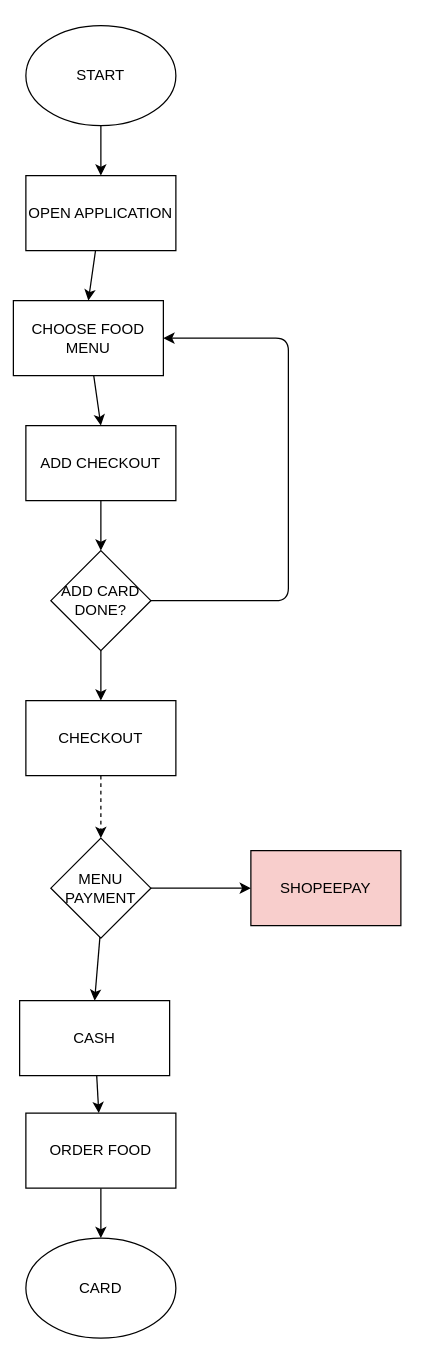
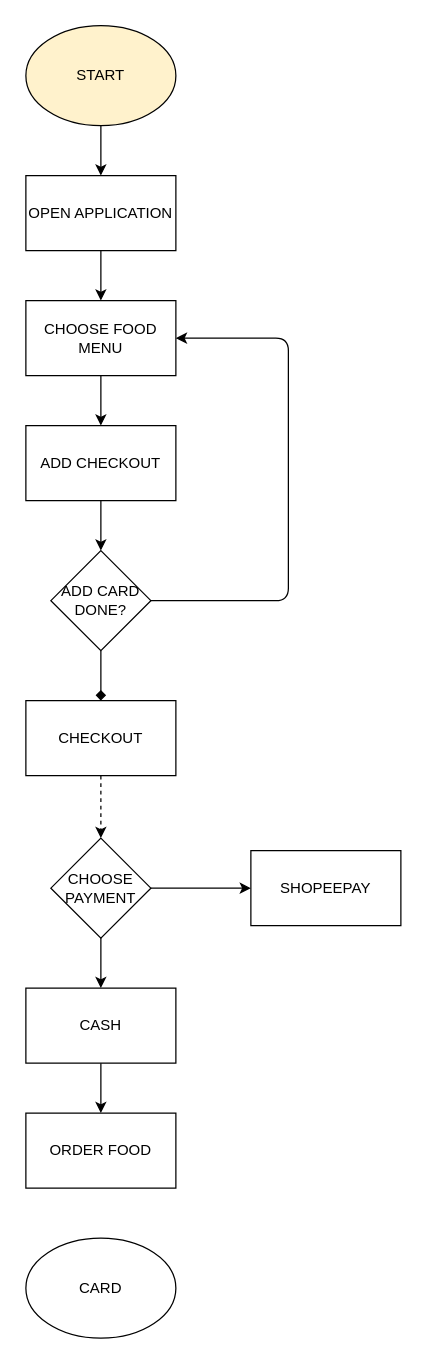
node "START": fillcolor #ffffff -> #fff2cc
node "CHOOSE FOOD MENU": moved (88, 338) -> (101, 338)
edge "ADD CARD DONE?" -> "CHECKOUT": arrowhead classic -> diamond
node "MENU PAYMENT": label "MENU PAYMENT" -> "CHOOSE PAYMENT"
node "SHOPEEPAY": fillcolor #f8cecc -> #ffffff
node "CASH": moved (94, 1038) -> (101, 1026)
edge "ORDER FOOD" -> "CARD": removed
